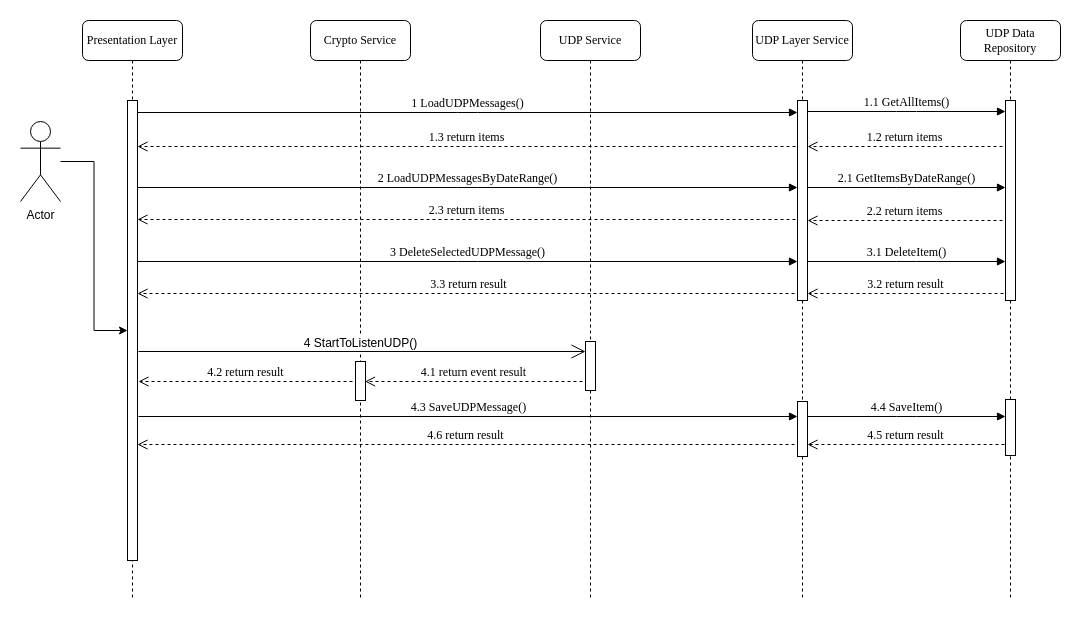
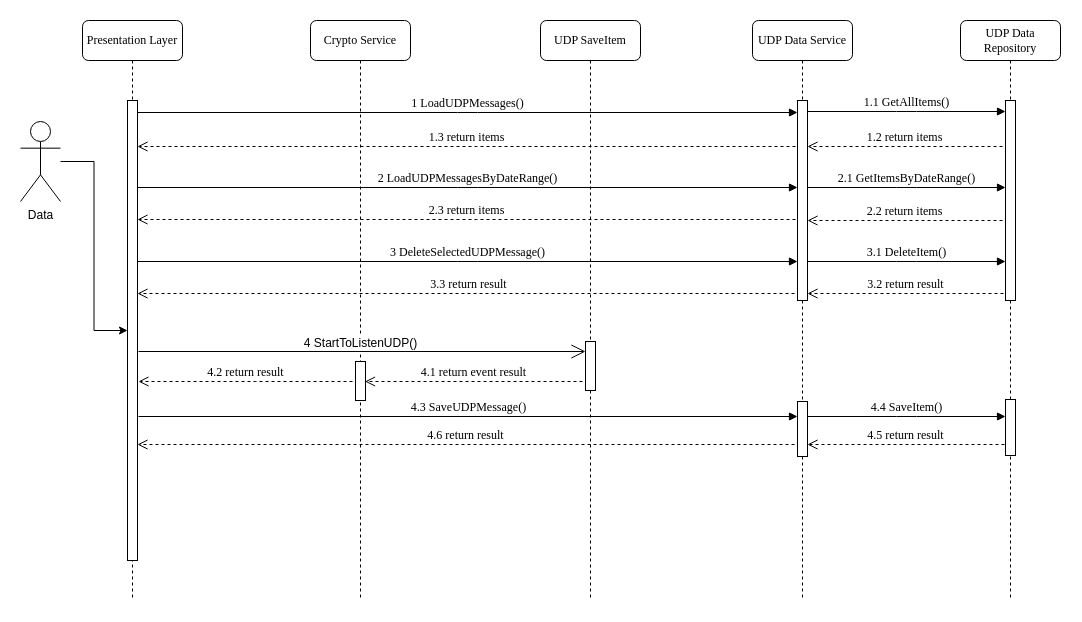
node "UDP Service": label "UDP Service" -> "UDP SaveItem"
node "UDP Layer Service": label "UDP Layer Service" -> "UDP Data Service"
node "Actor": label "Actor" -> "Data"
